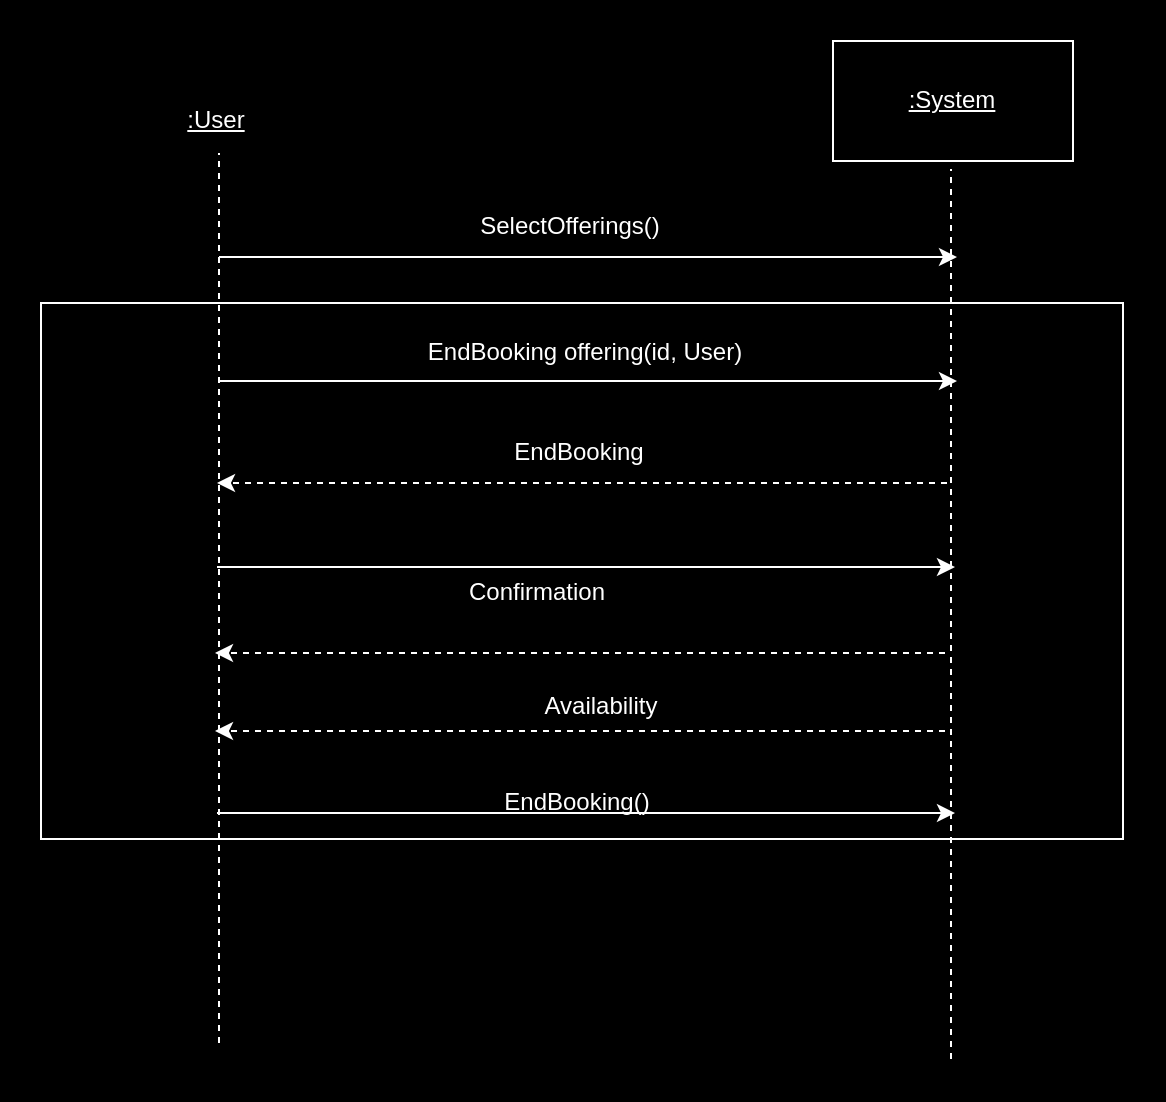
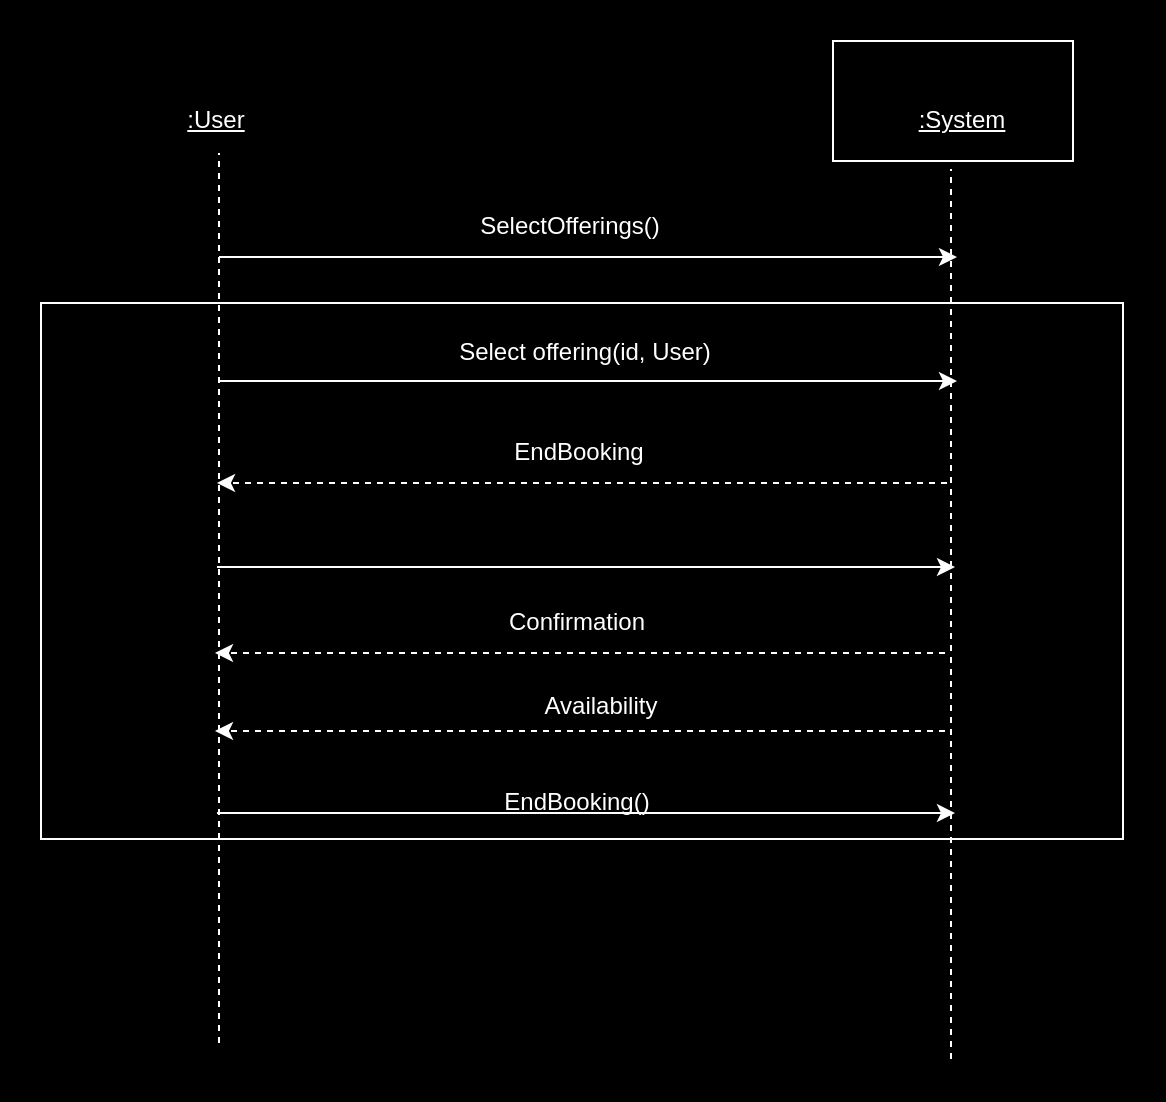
node ":System": moved (953, 101) -> (963, 121)
node "EndBooking offering(id, User)": label "EndBooking offering(id, User)" -> "Select offering(id, User)"
node "Confirmation": moved (538, 593) -> (578, 623)
